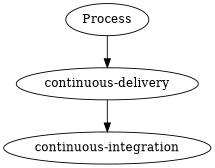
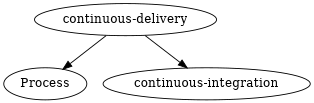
edge "Process" -> "continuous-delivery": reversed
